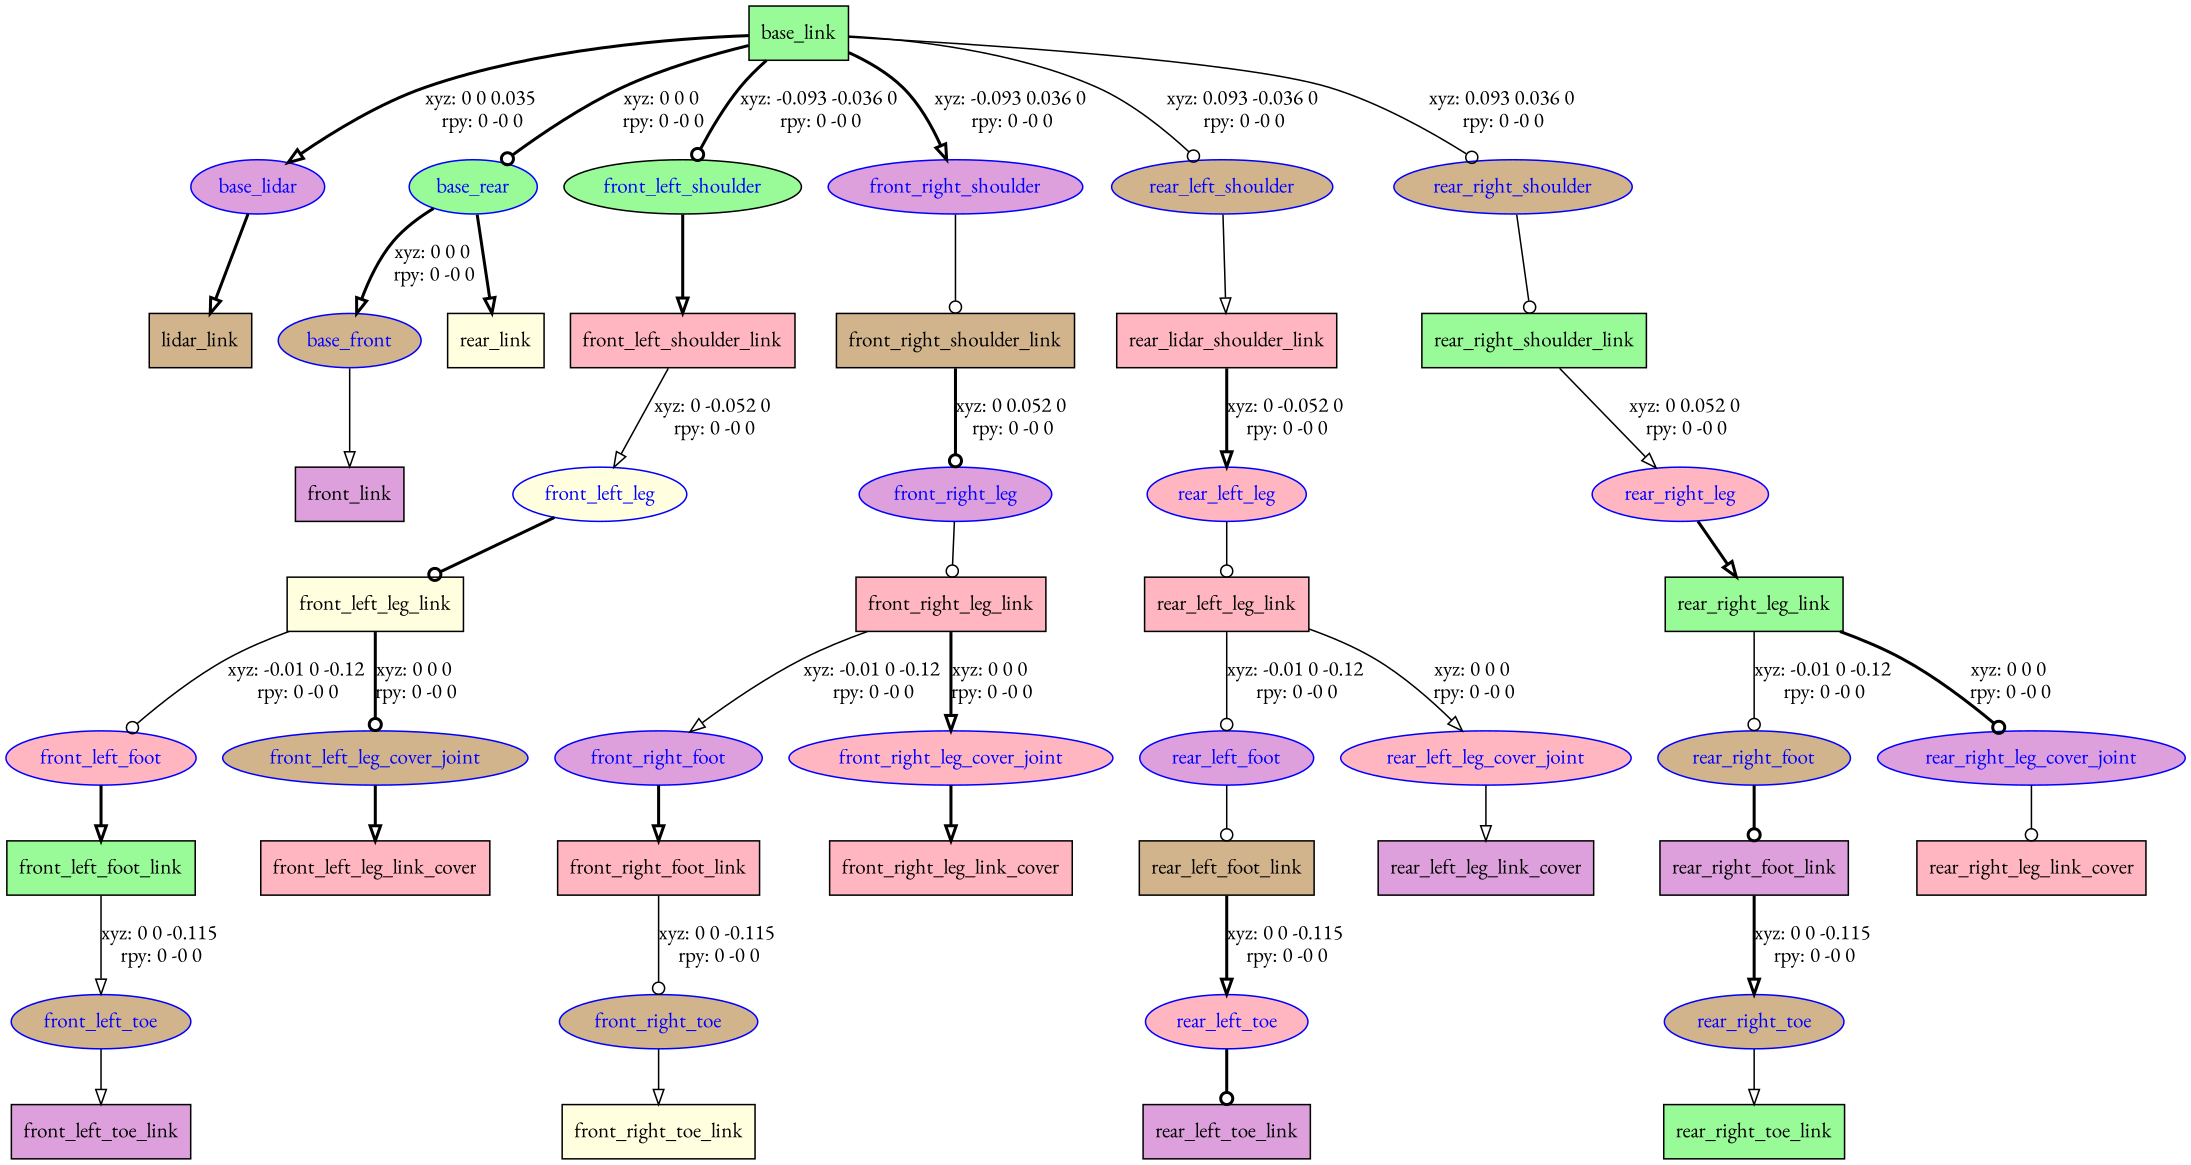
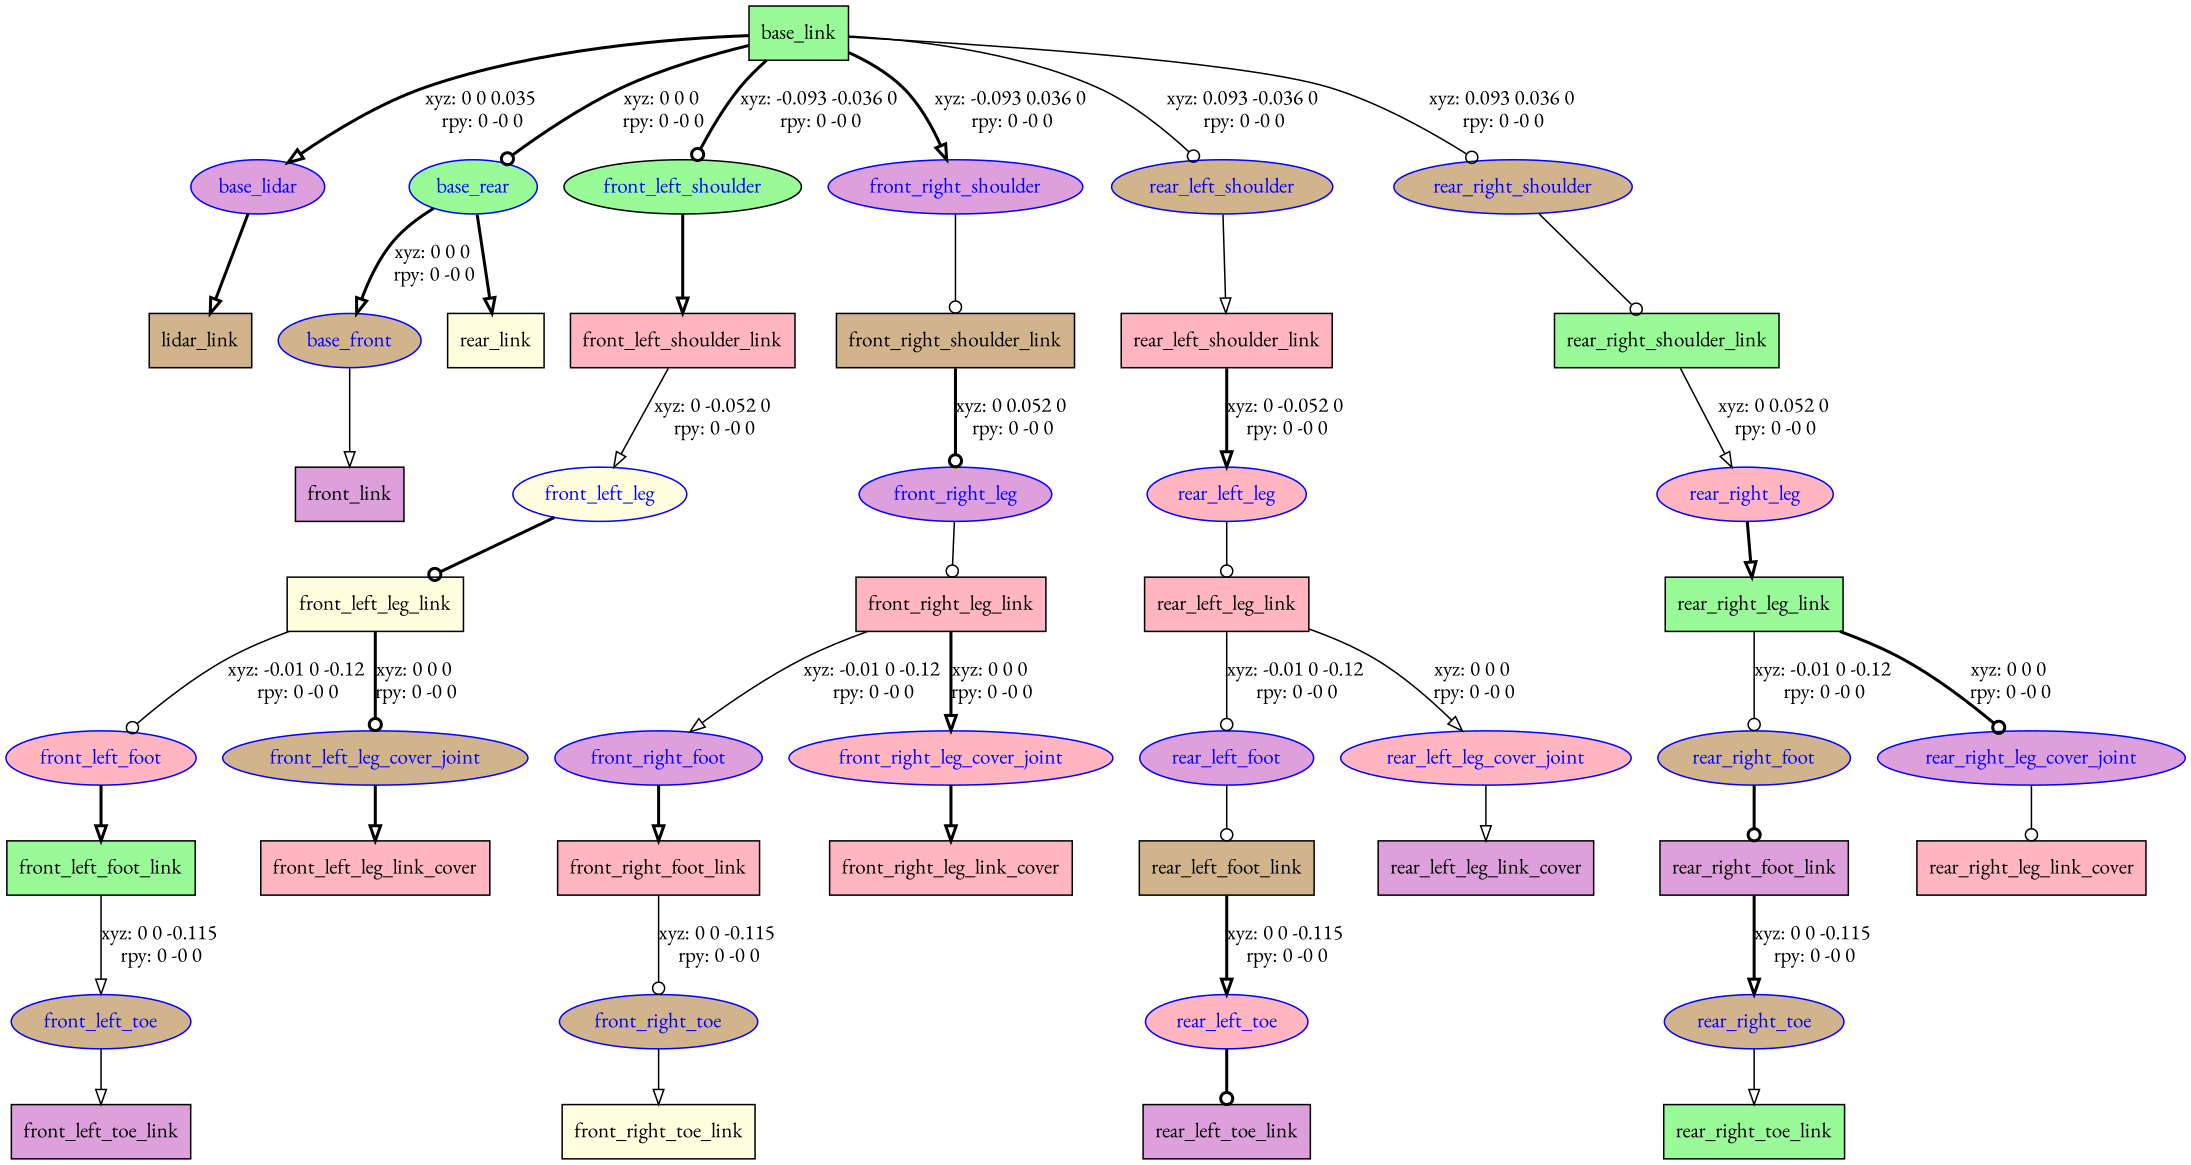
node "rear_lidar_shoulder_link": label "rear_lidar_shoulder_link" -> "rear_left_shoulder_link"
